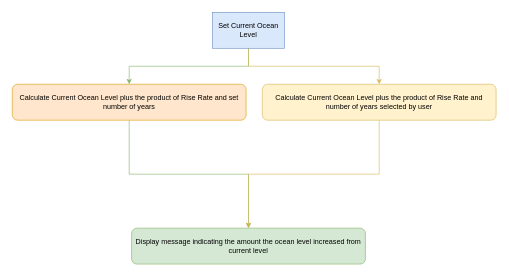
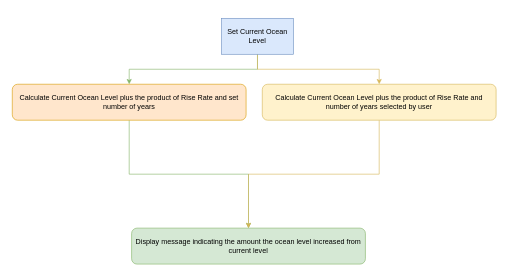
node "Set Current Ocean Level": moved (249, 30) -> (258, 36)
